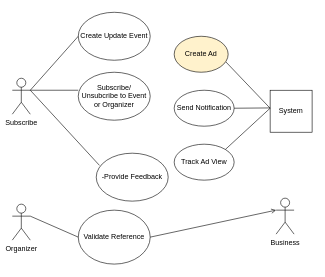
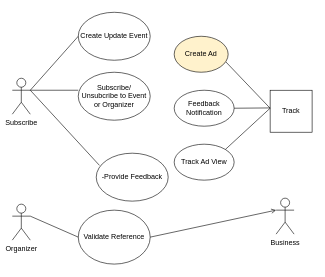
node "Send Notification": label "Send Notification" -> "Feedback Notification"
node "System": label "System" -> "Track"
